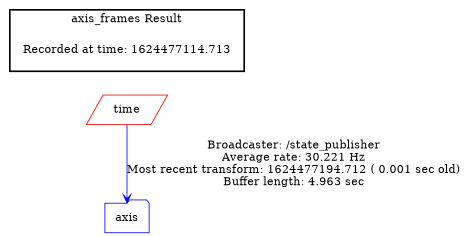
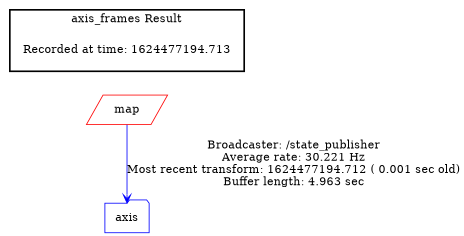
node "Recorded at time: 1624477114.713": label "Recorded at time: 1624477114.713" -> "Recorded at time: 1624477194.713"
node "time": label "time" -> "map"
